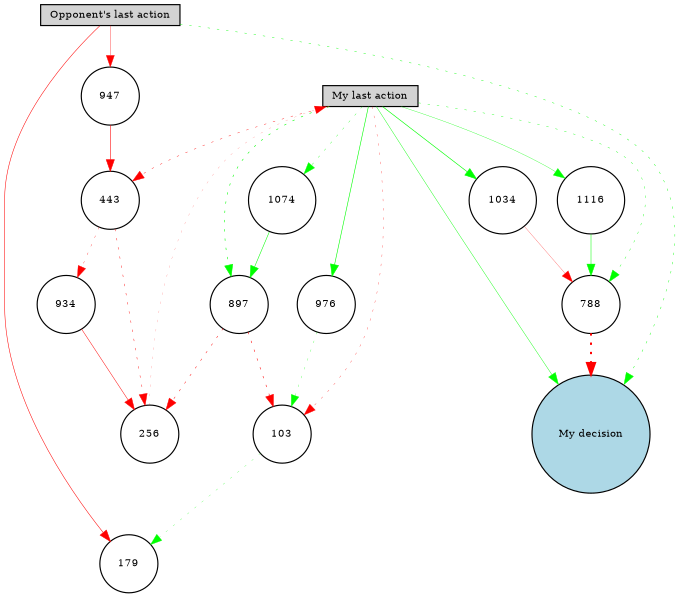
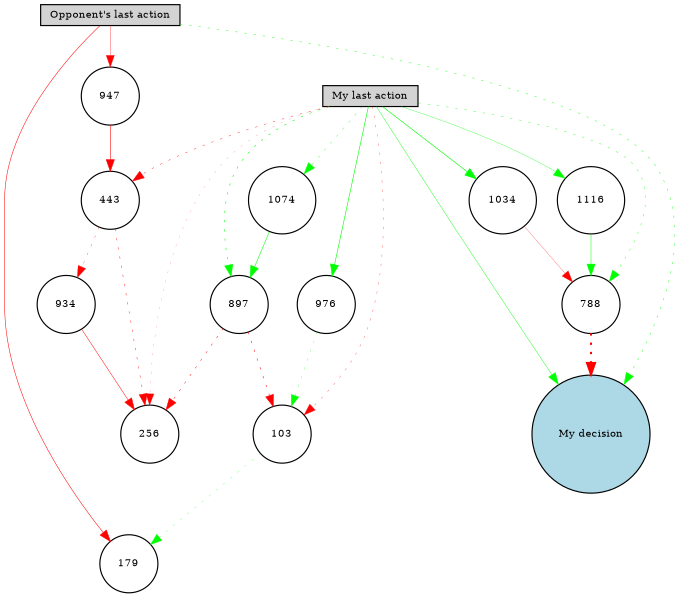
edge "256" -> "My last action": reversed
